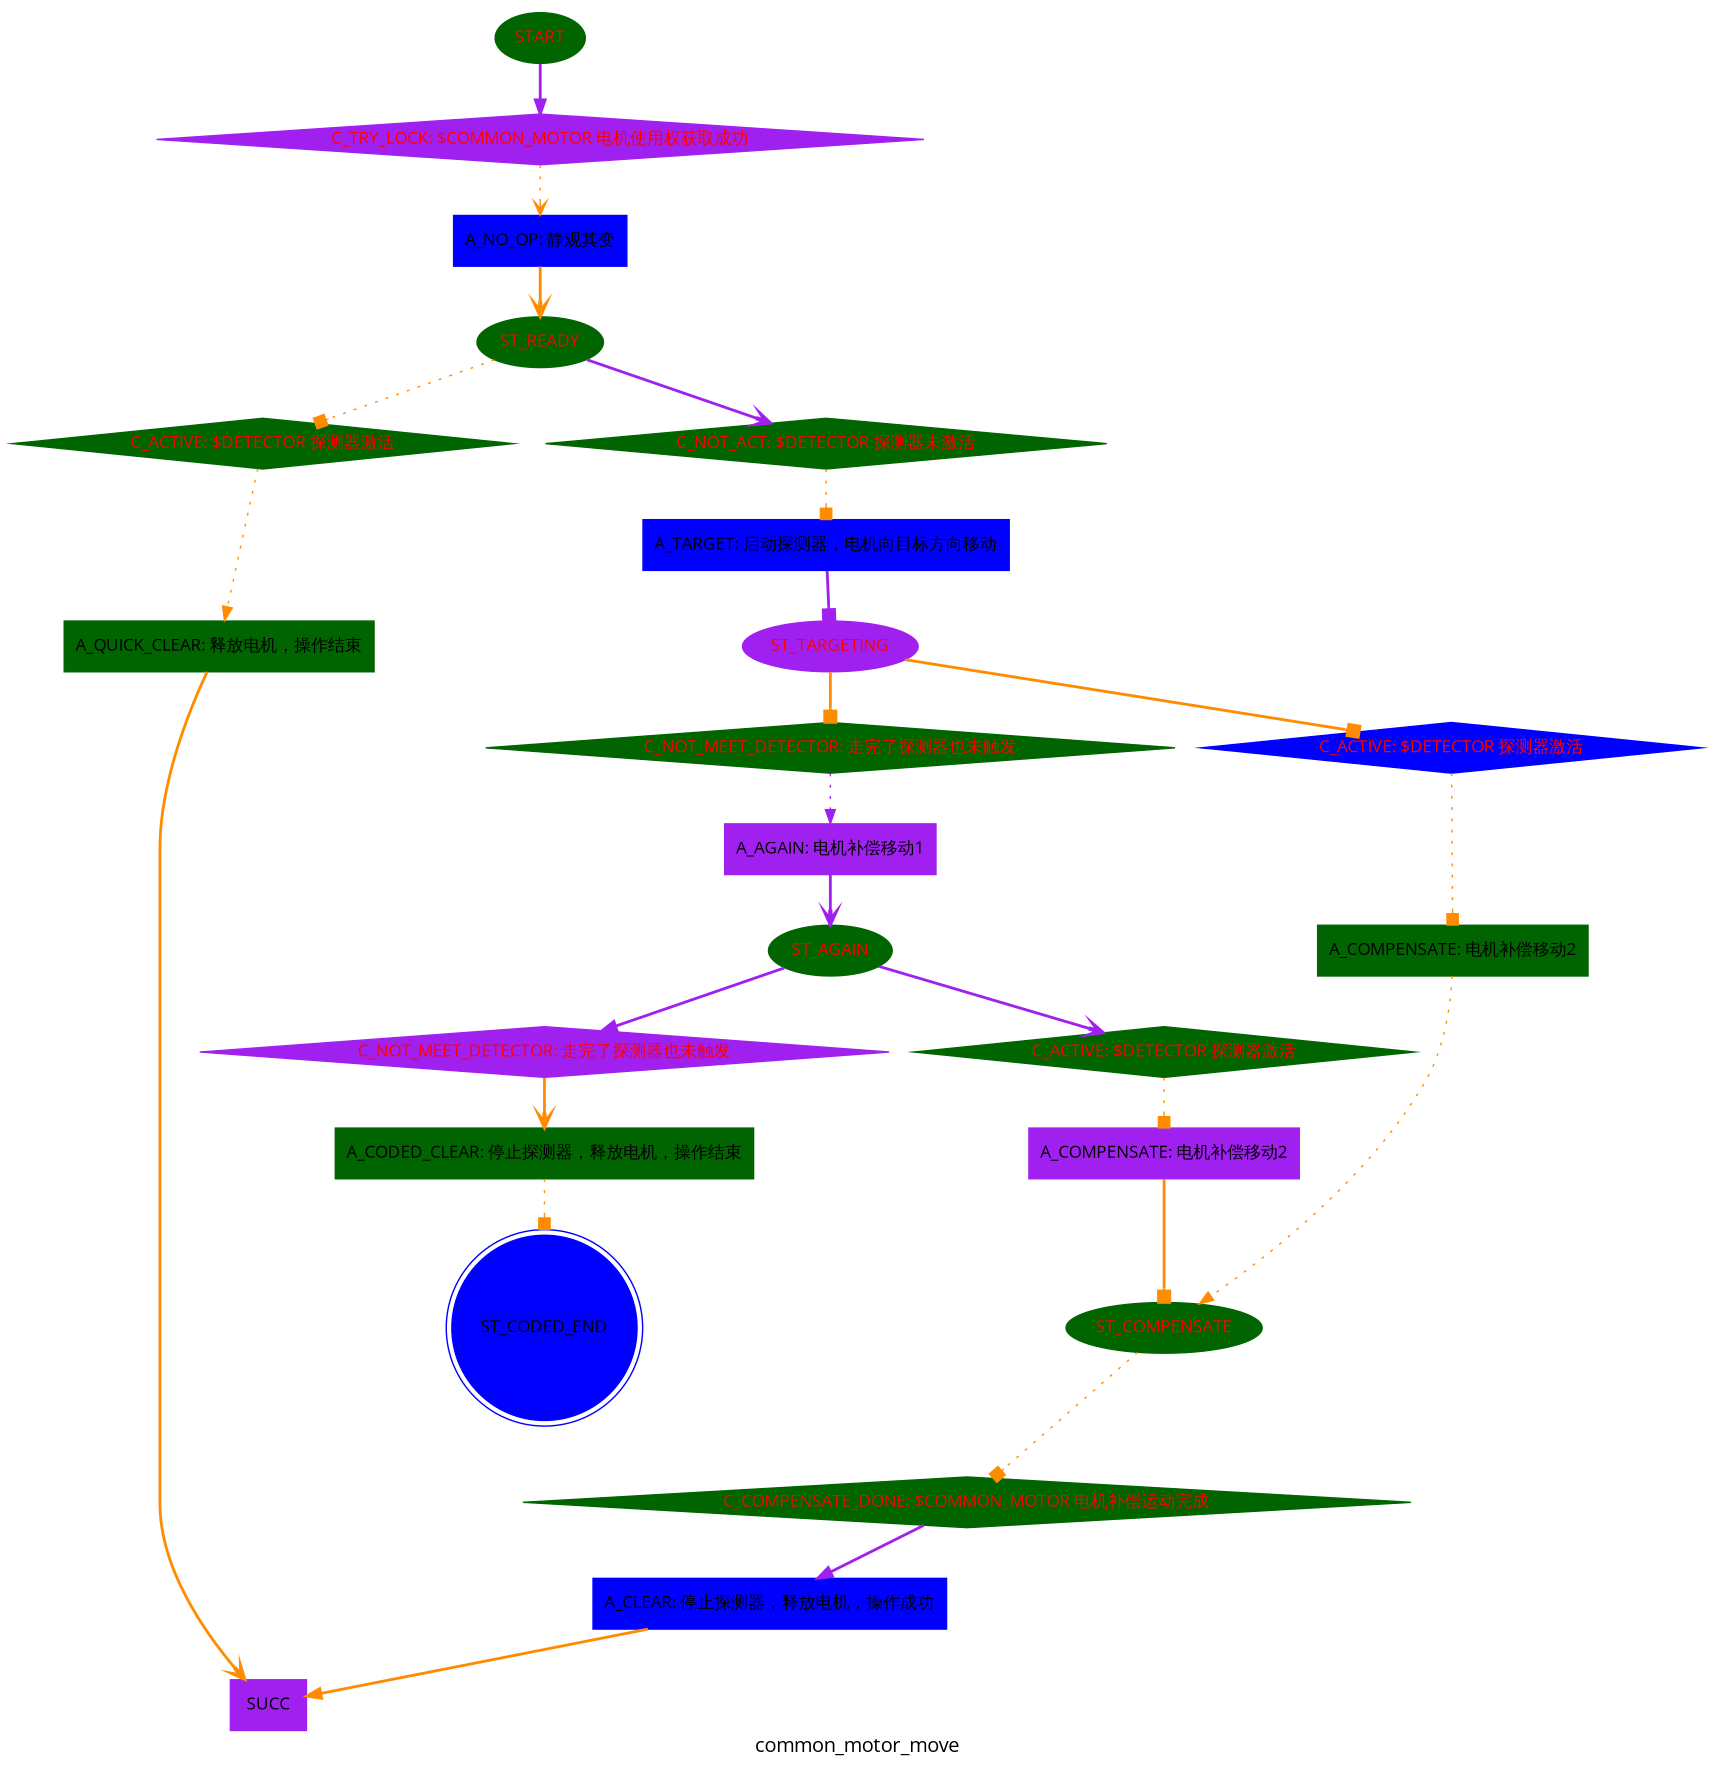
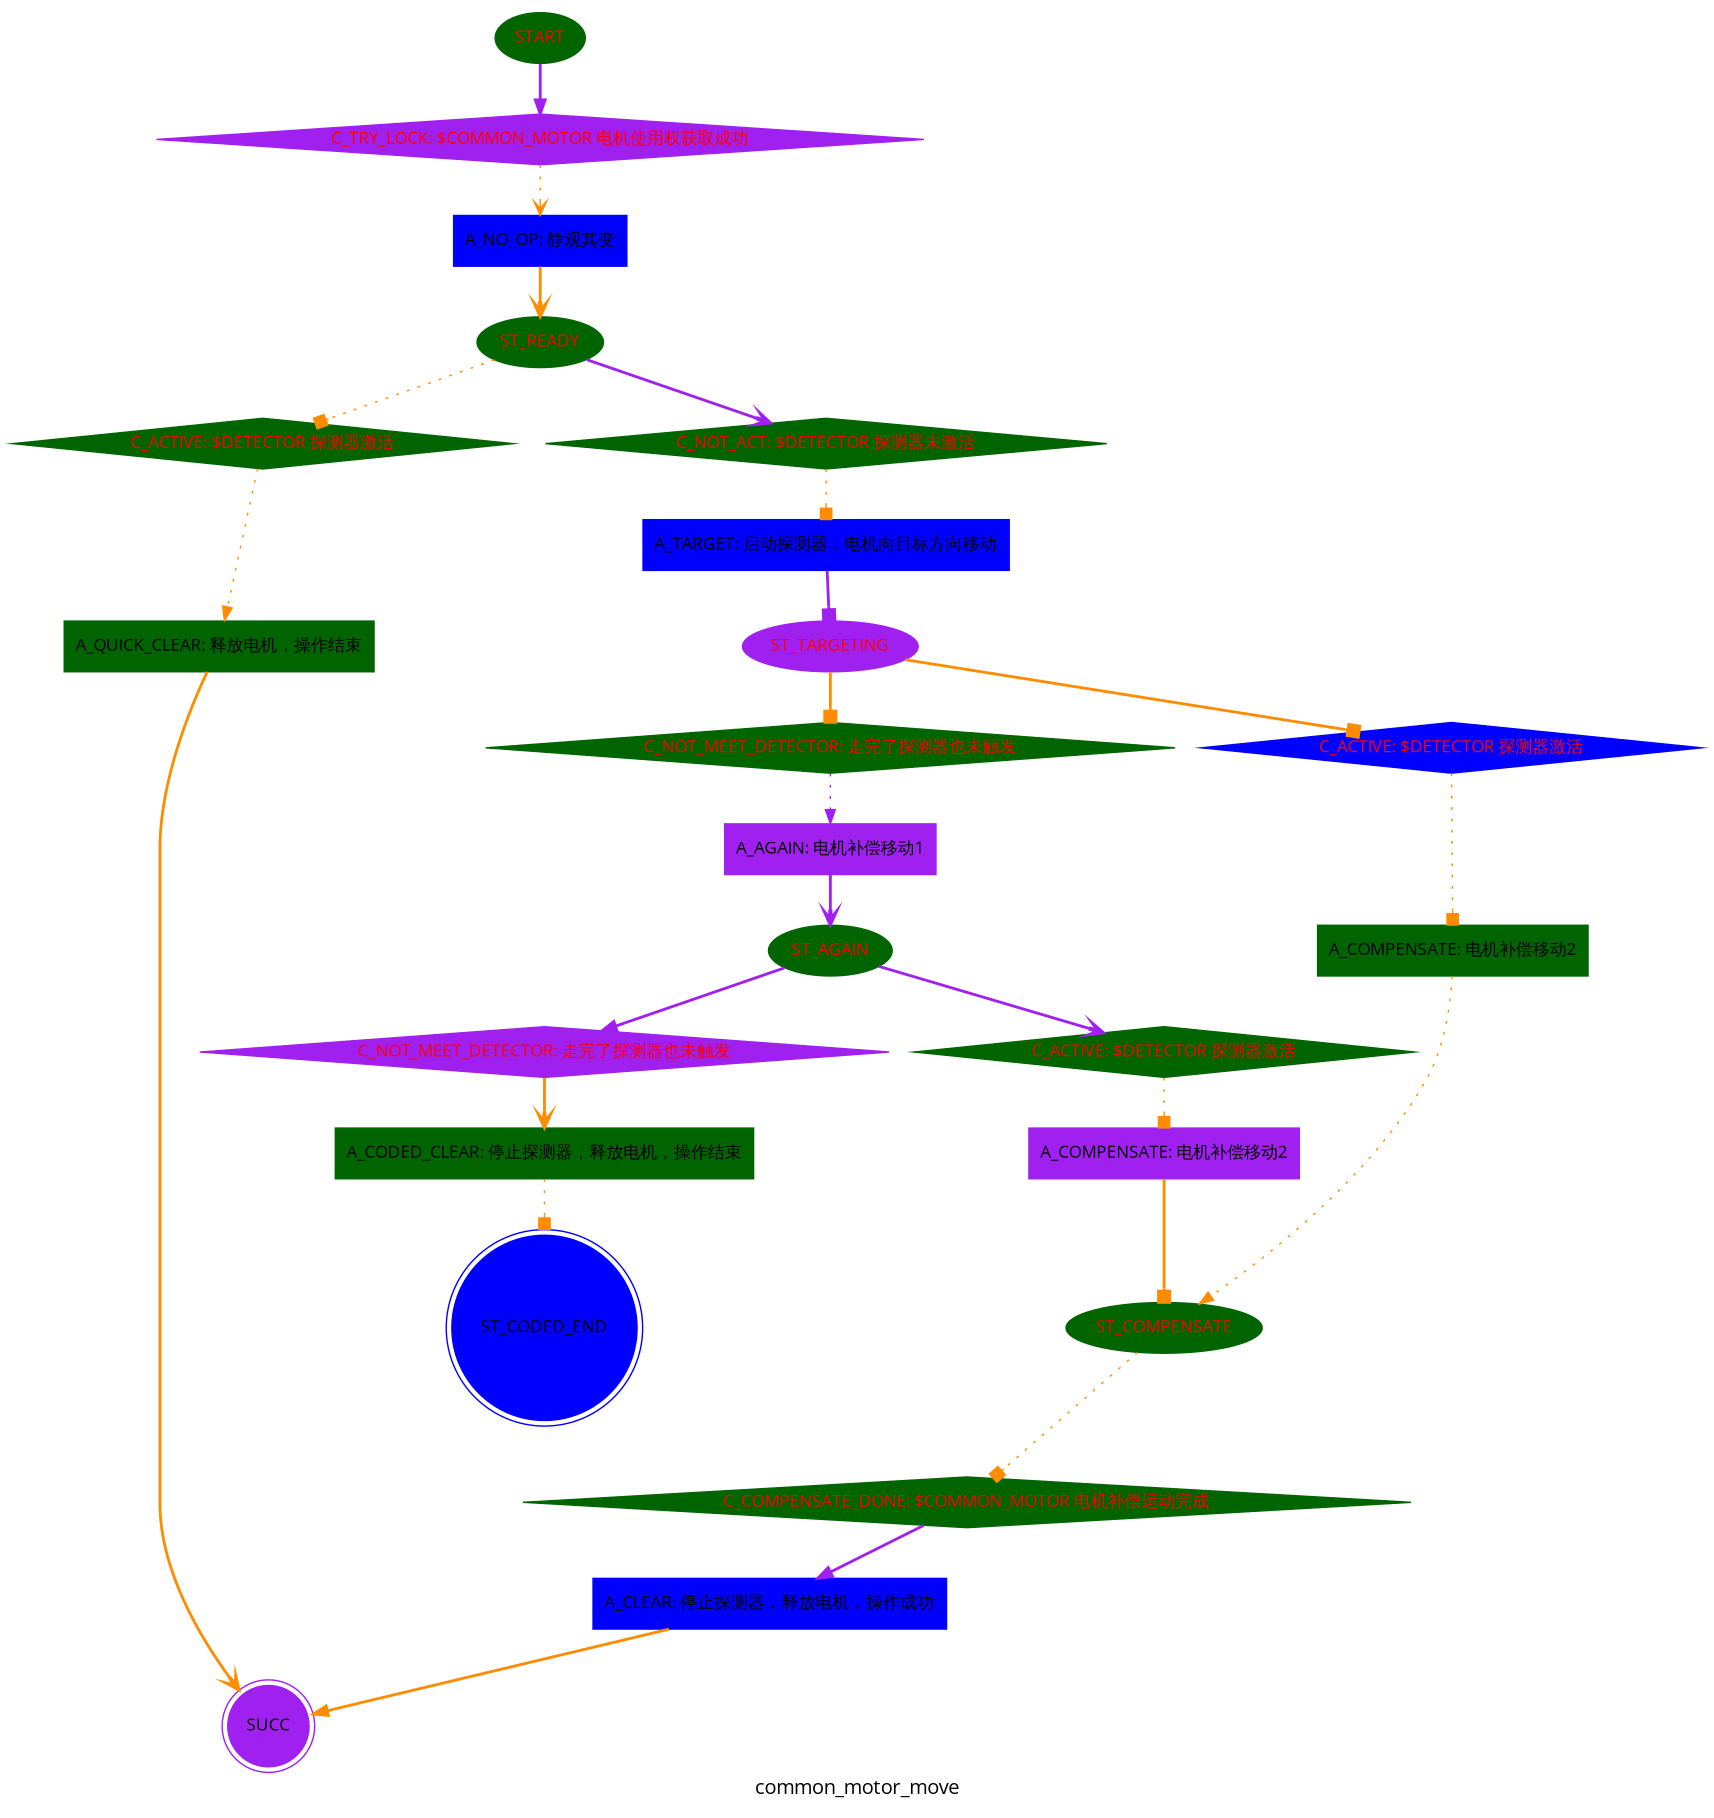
node "SUCC": shape box -> doublecircle
